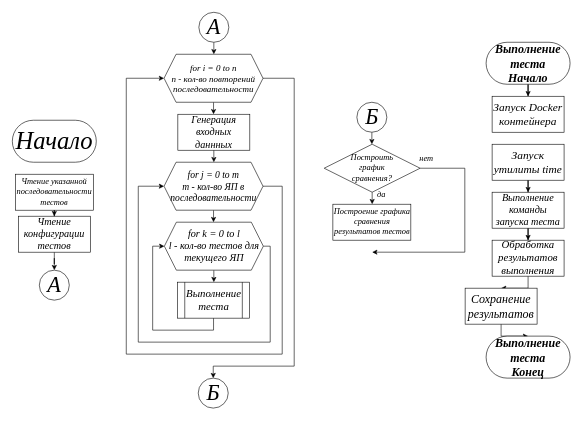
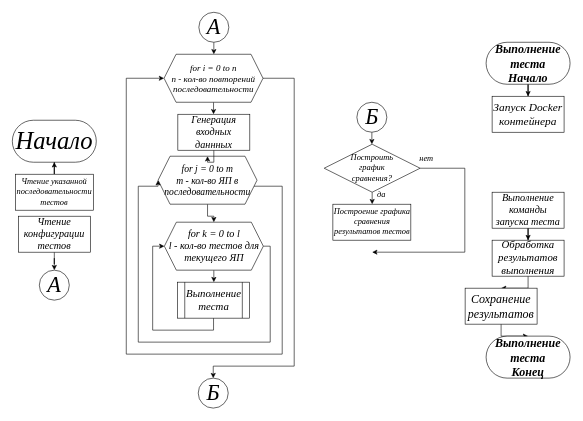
node "Запуск утилиты time": removed
node "for j = 0 to mm - кол-во ЯП в последовательности": moved (214, 186) -> (208, 180)
edge "Запуск утилиты time" -> "Выполнение команды запуска теста": removed
edge "Чтение указанной последовательности тестов" -> "Чтение конфигурации тестов": now "Чтение указанной последовательности тестов" -> "Начало"
